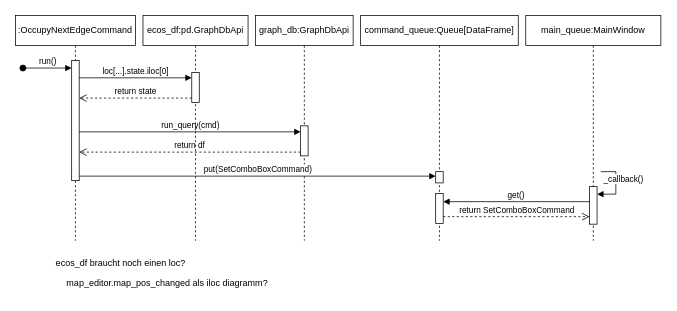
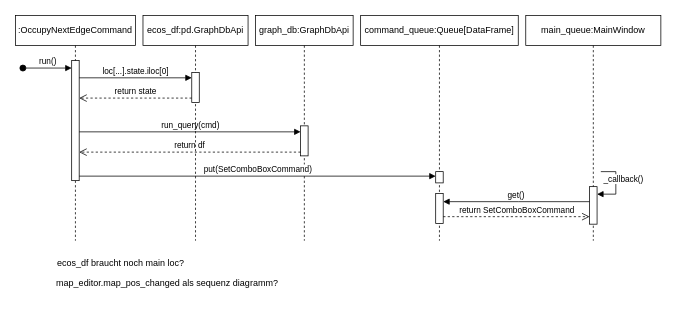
node "ecos_df braucht noch einen loc?": label "ecos_df braucht noch einen loc?" -> "ecos_df braucht noch main loc?"
node "map_editor.map_pos_changed als iloc diagramm?": label "map_editor.map_pos_changed als iloc diagramm?" -> "map_editor.map_pos_changed als sequenz diagramm?"
